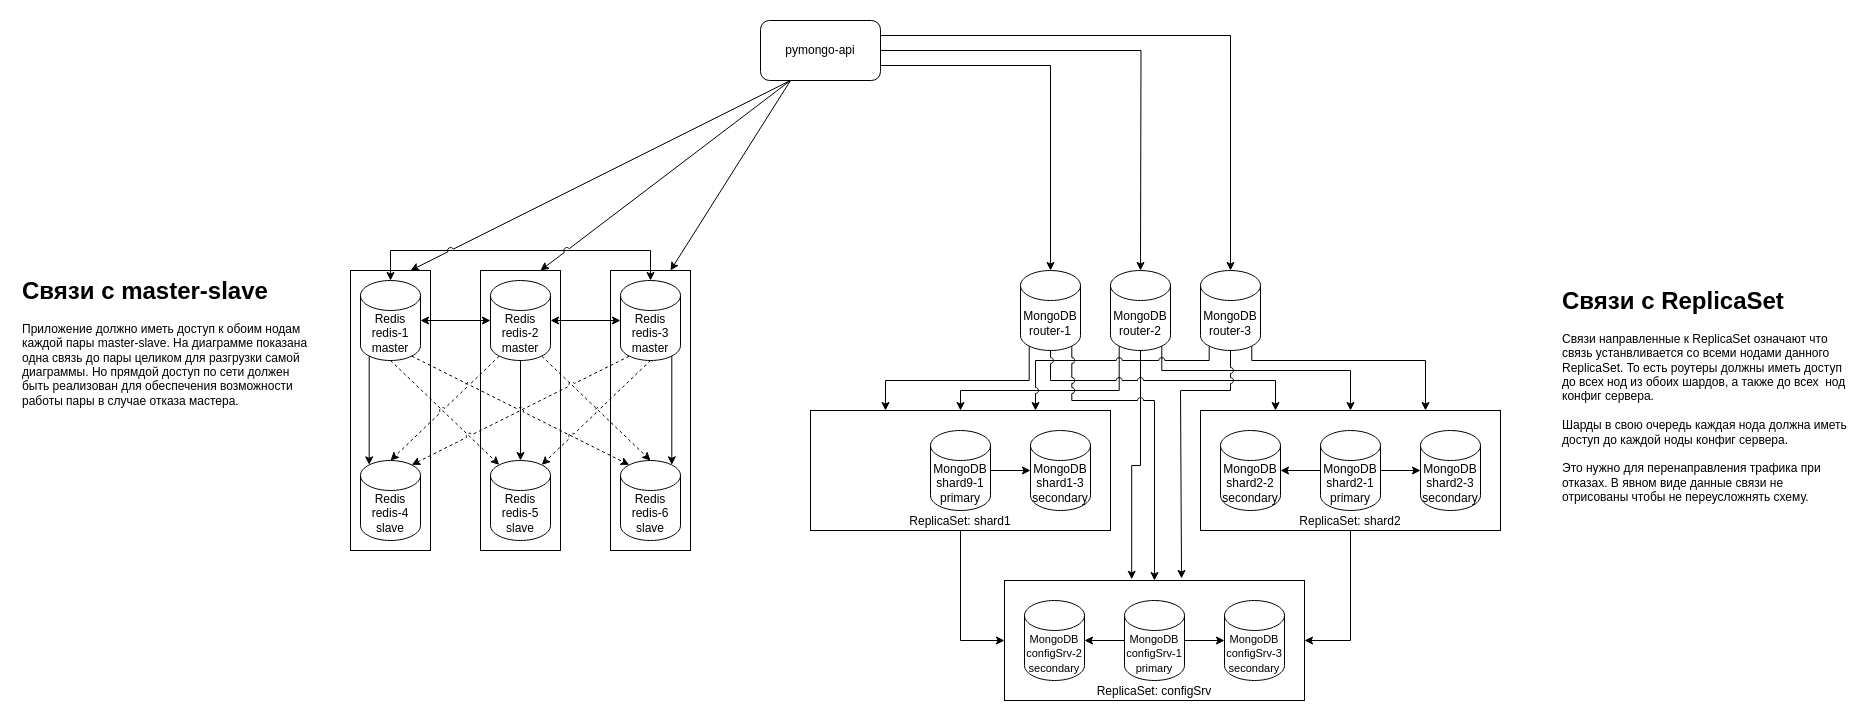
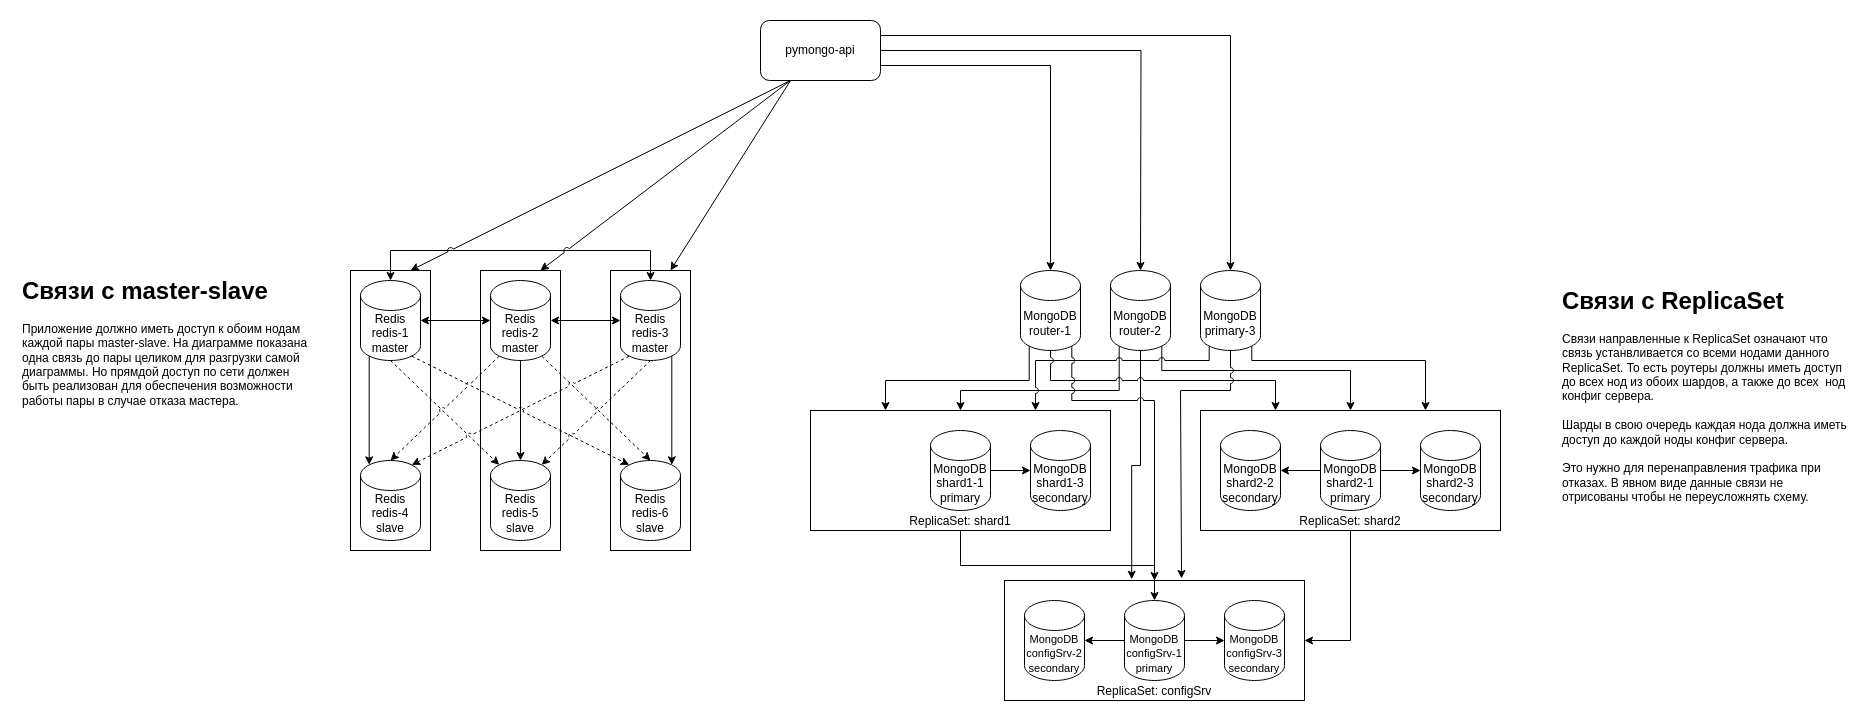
node "MongoDB router-3": label "MongoDB router-3" -> "MongoDB primary-3"
node "MongoDB shard9-1 primary": label "MongoDB shard9-1 primary" -> "MongoDB shard1-1 primary"
edge "ReplicaSet: shard1" -> "ReplicaSet: configSrv": now "ReplicaSet: shard1" -> "MongoDB configSrv-1 primary"
